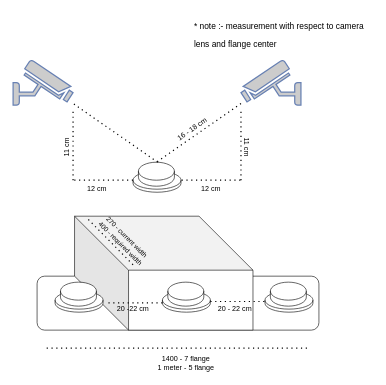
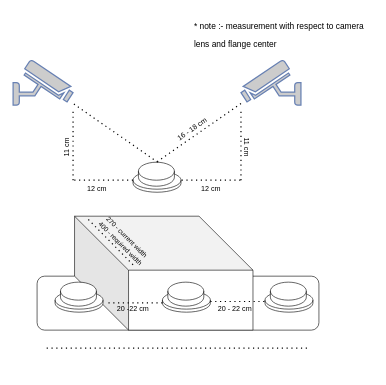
node "1400 - 7 flange 1 meter - 5 flange": removed
